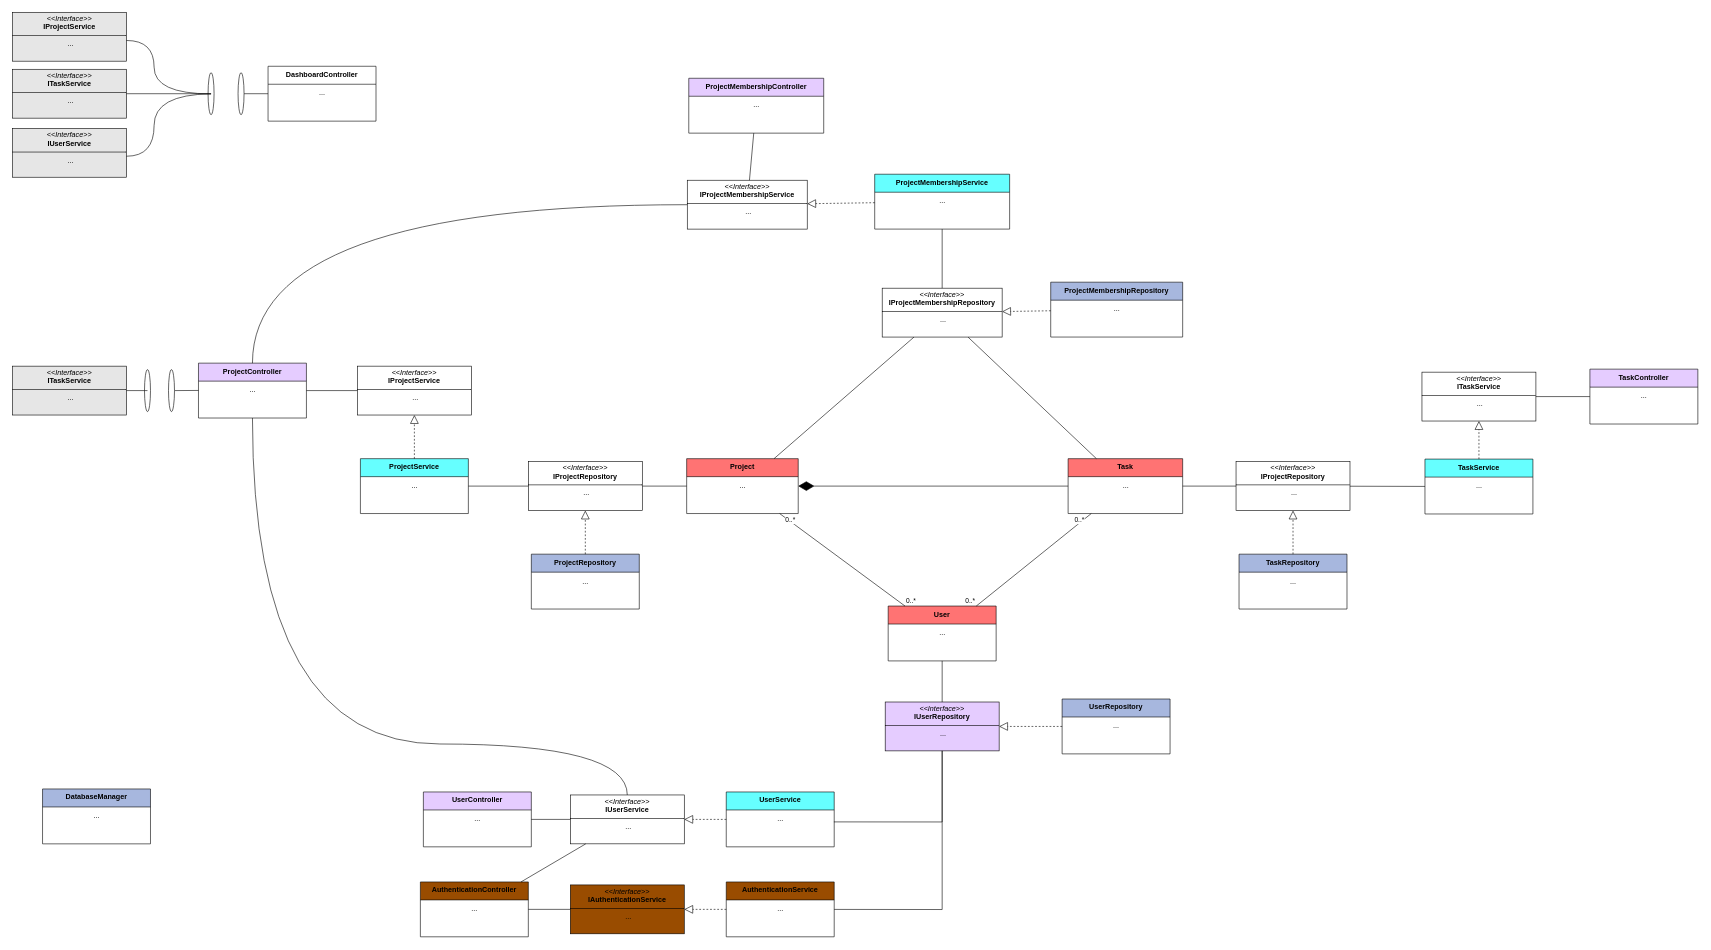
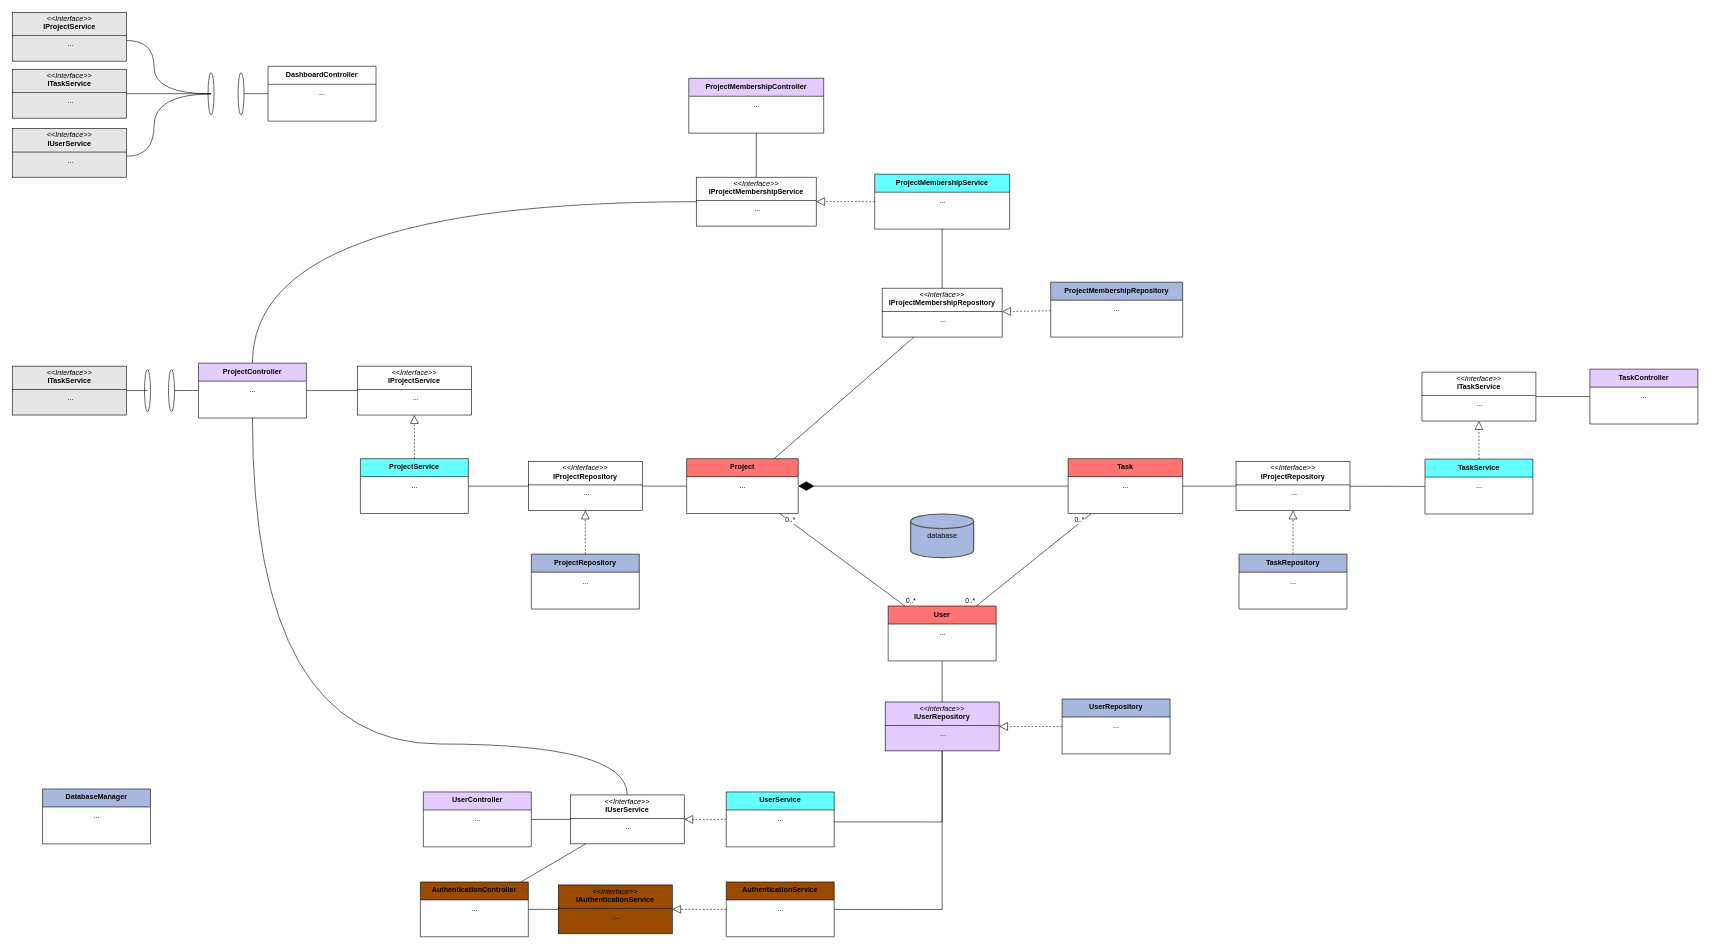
node "<<Interface>> IProjectMembershipService ...": moved (747, 205) -> (756, 202)
edge "<<Interface>> IProjectMembershipRepository ..." -- "Task": removed
node "database": added
node "<<Interface>> IAuthenticationService ...": moved (627, 910) -> (615, 910)
